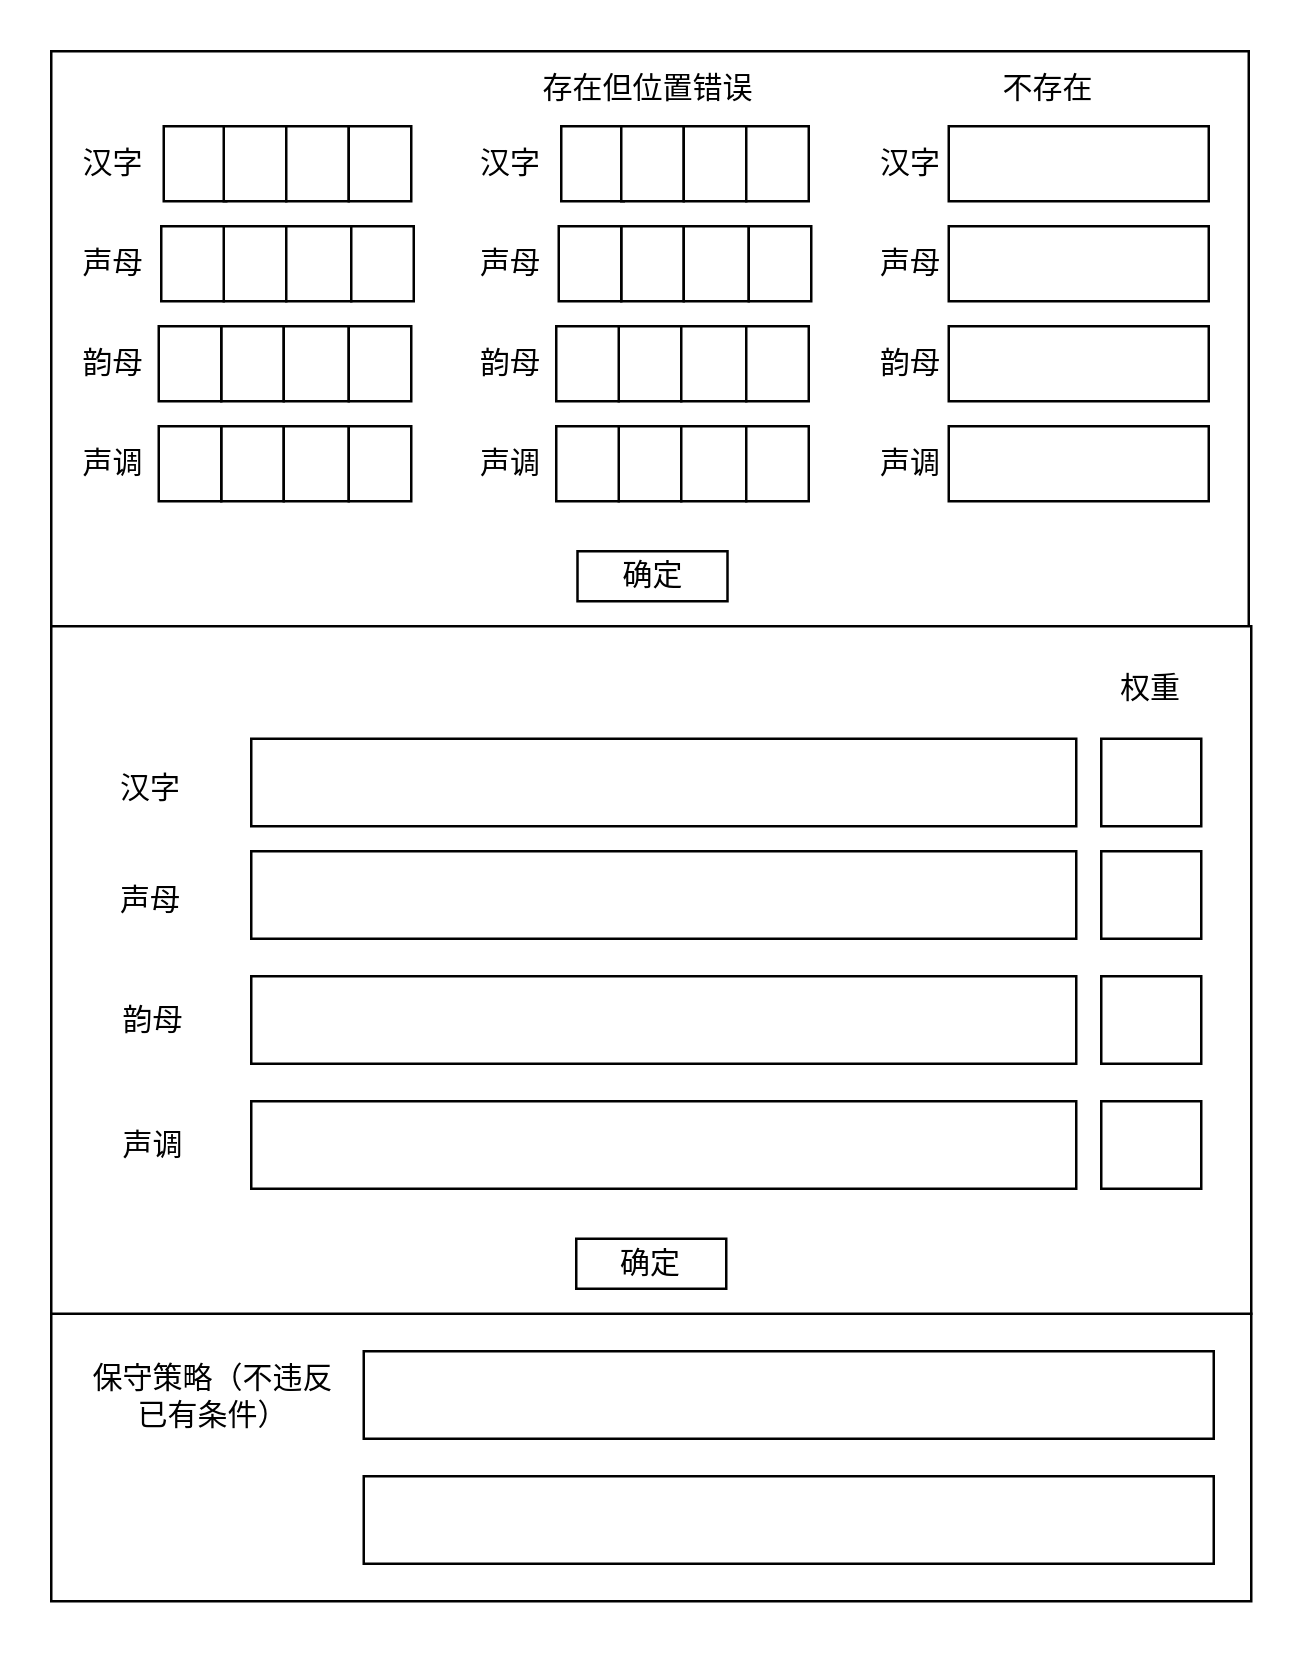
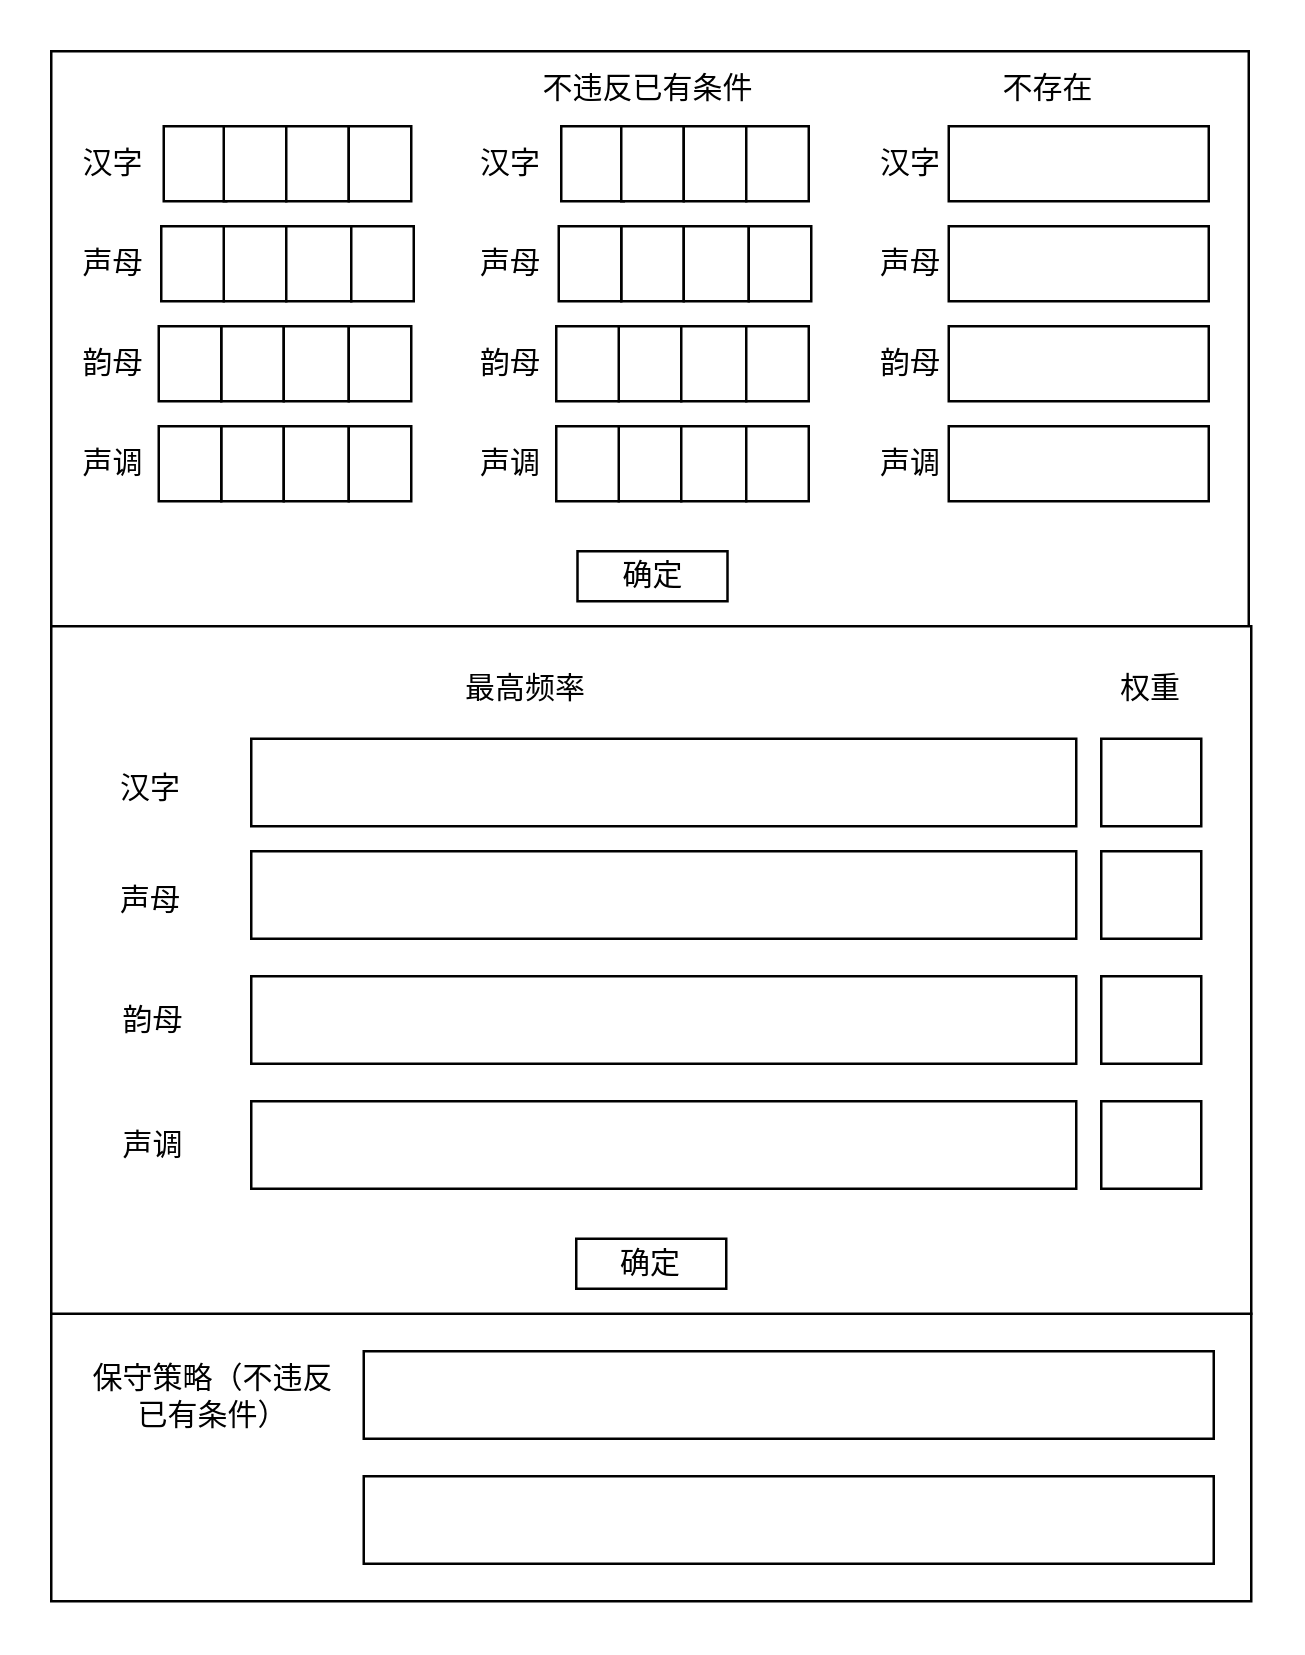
node "存在但位置错误": label "存在但位置错误" -> "不违反已有条件"
node "最高频率": added
